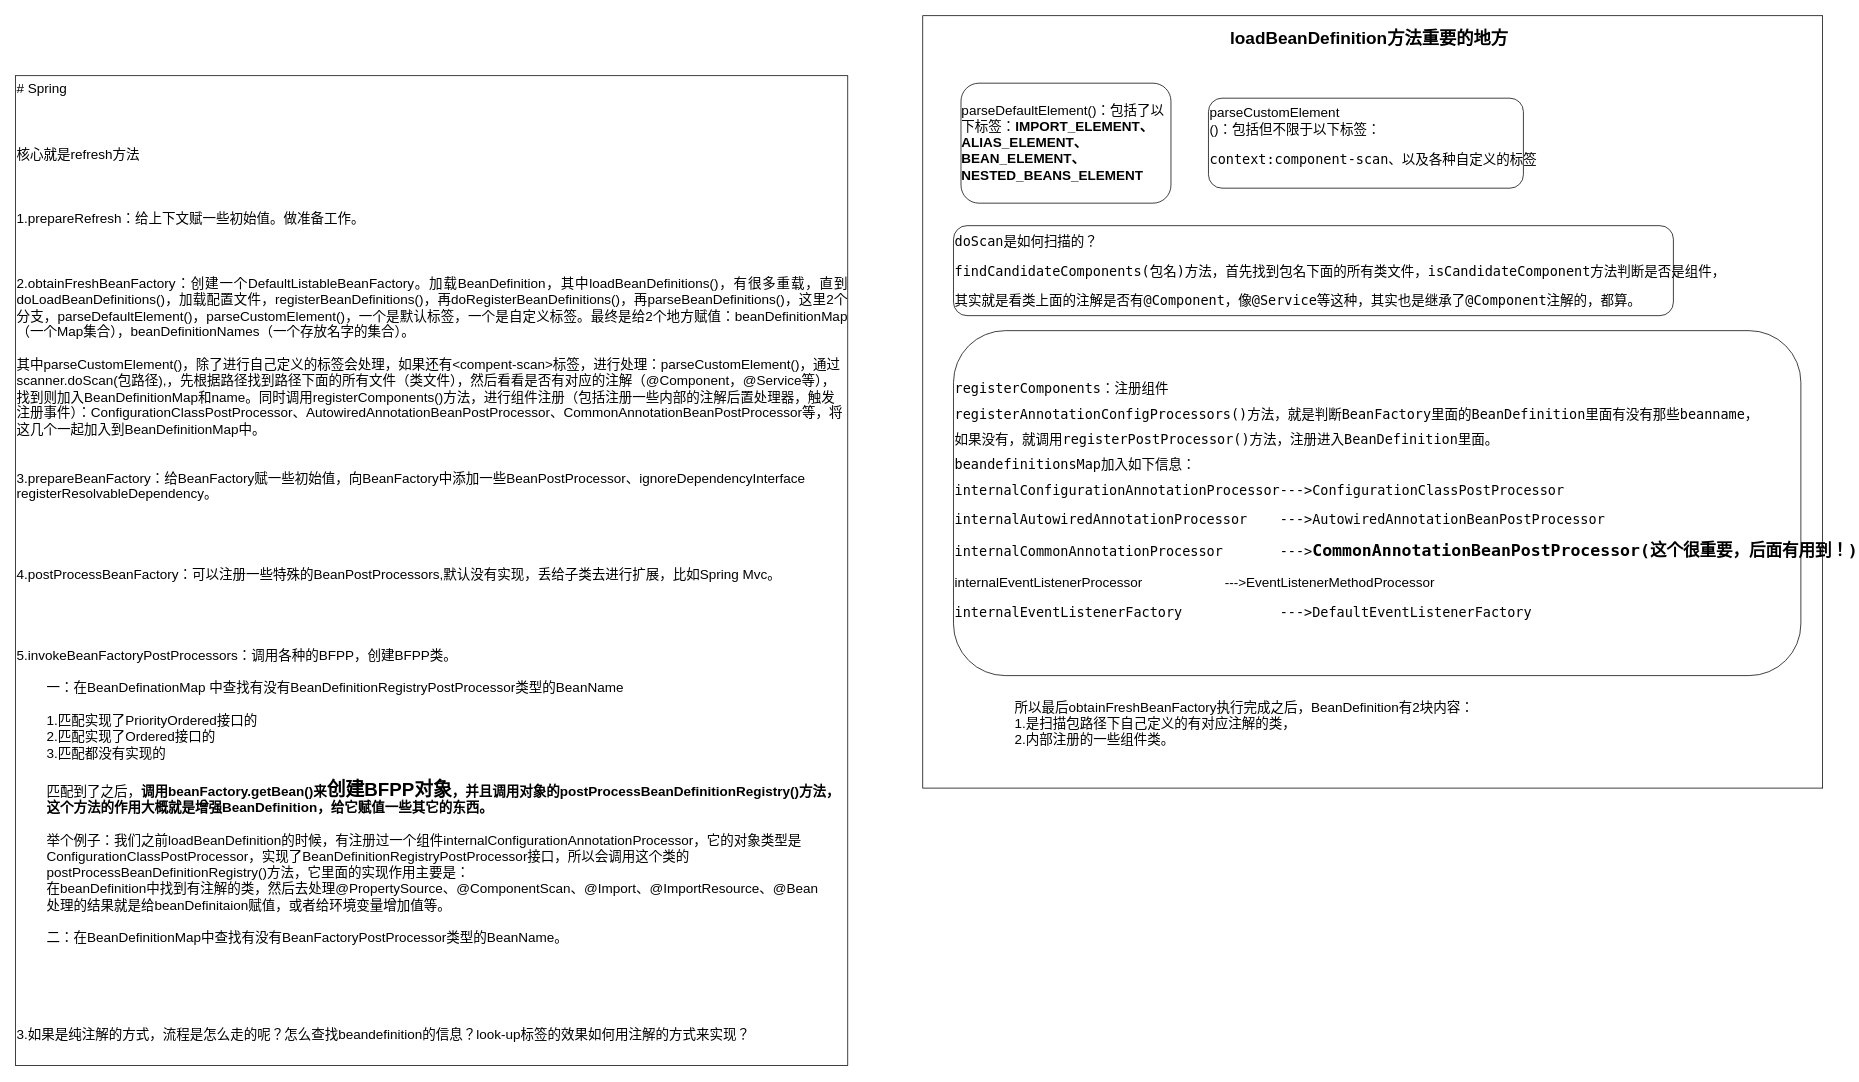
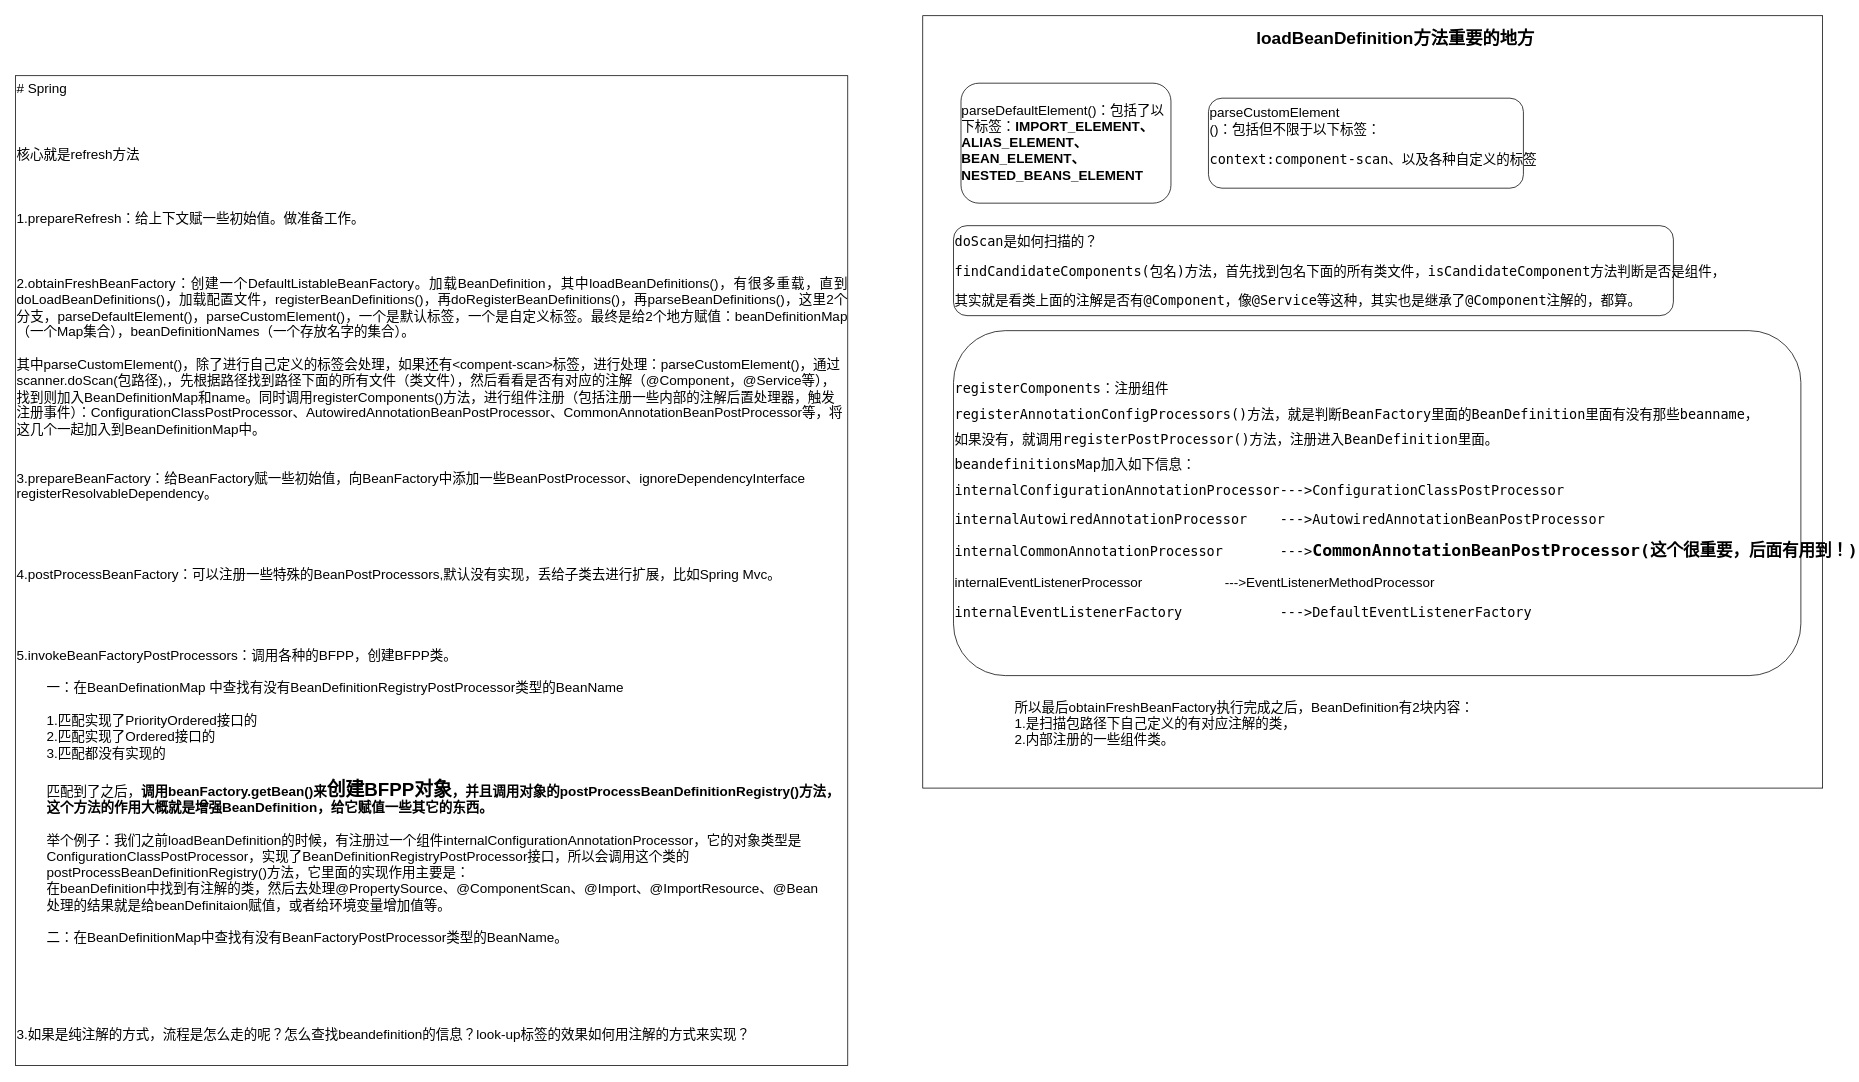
node "loadBeanDefinition方法重要的地方": moved (1370, 38) -> (1396, 38)
